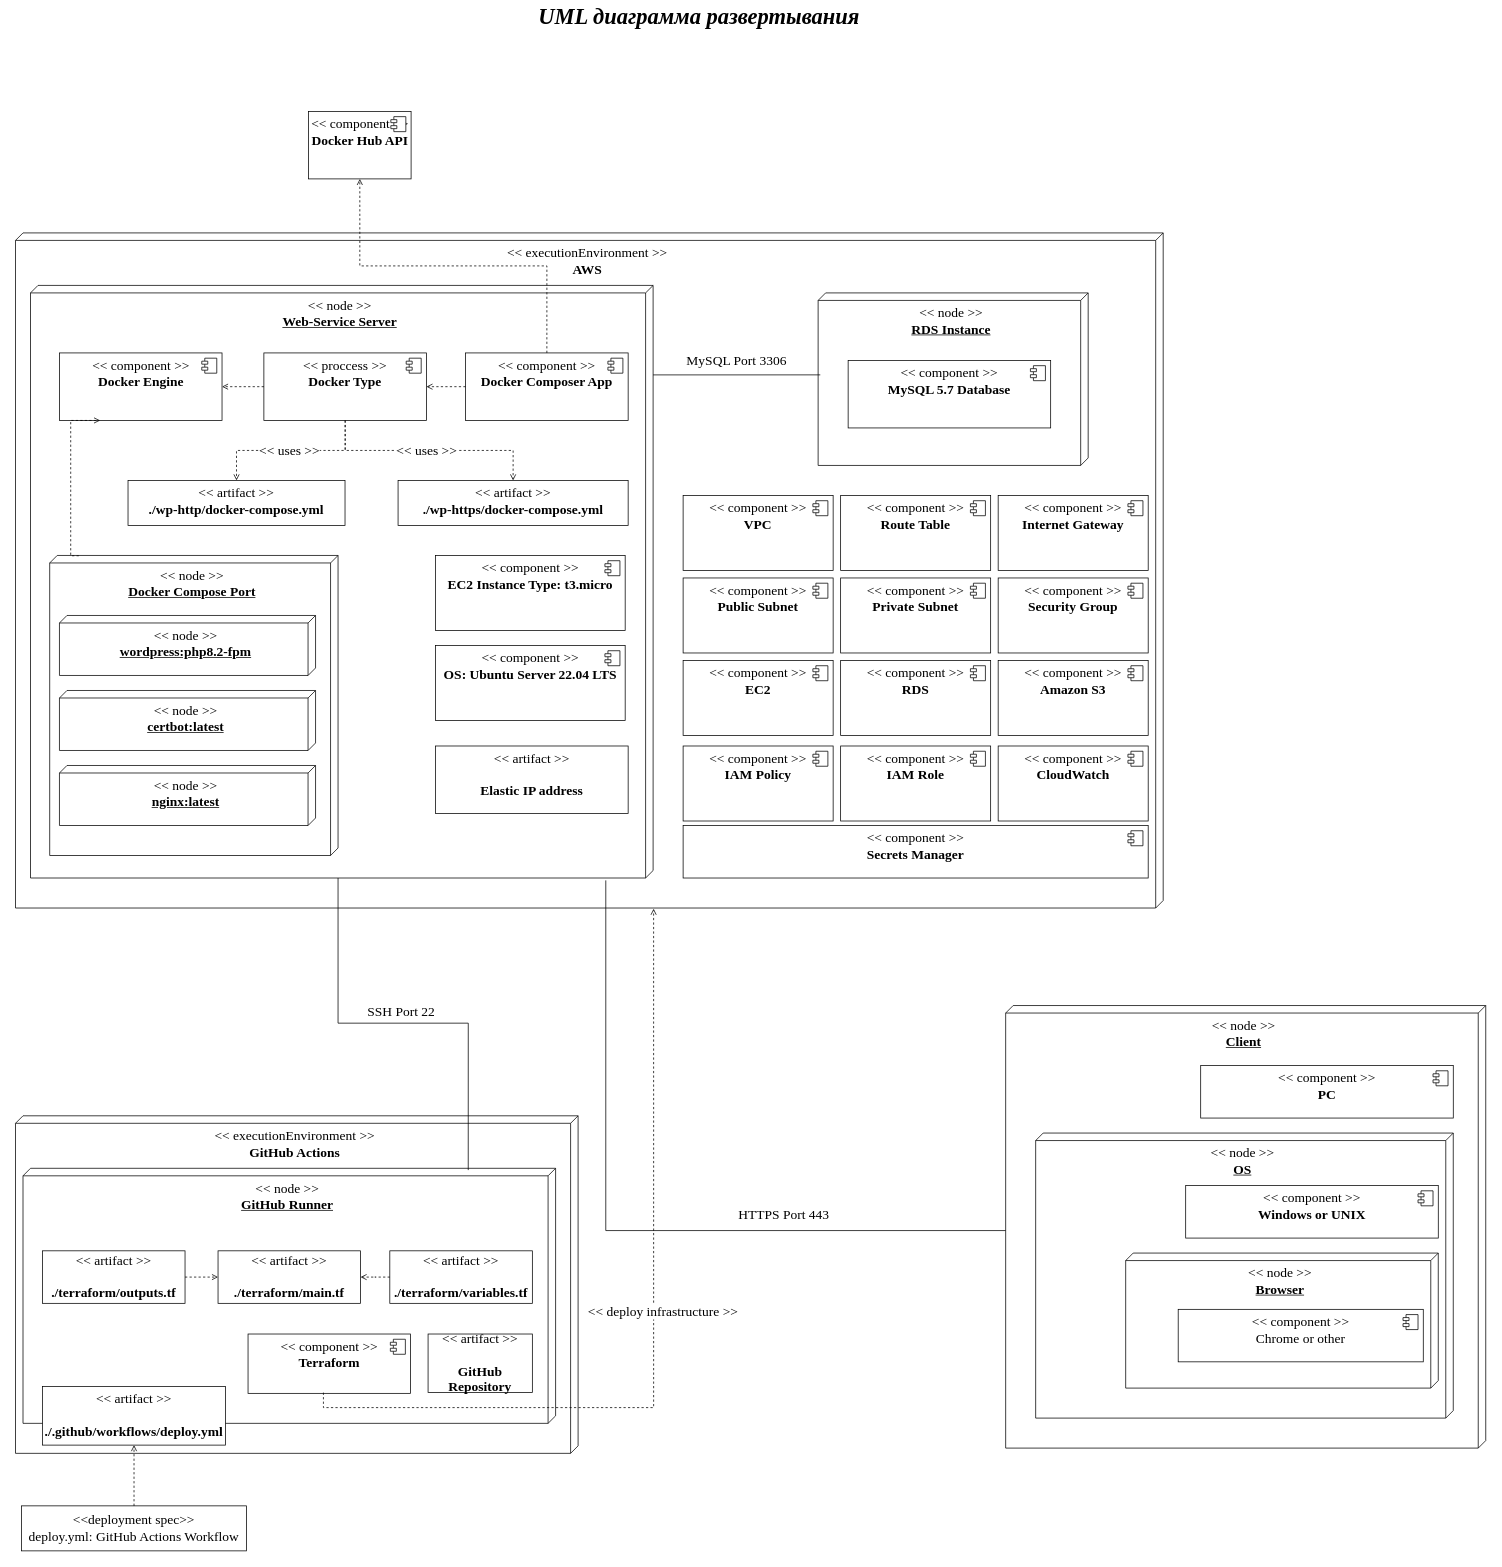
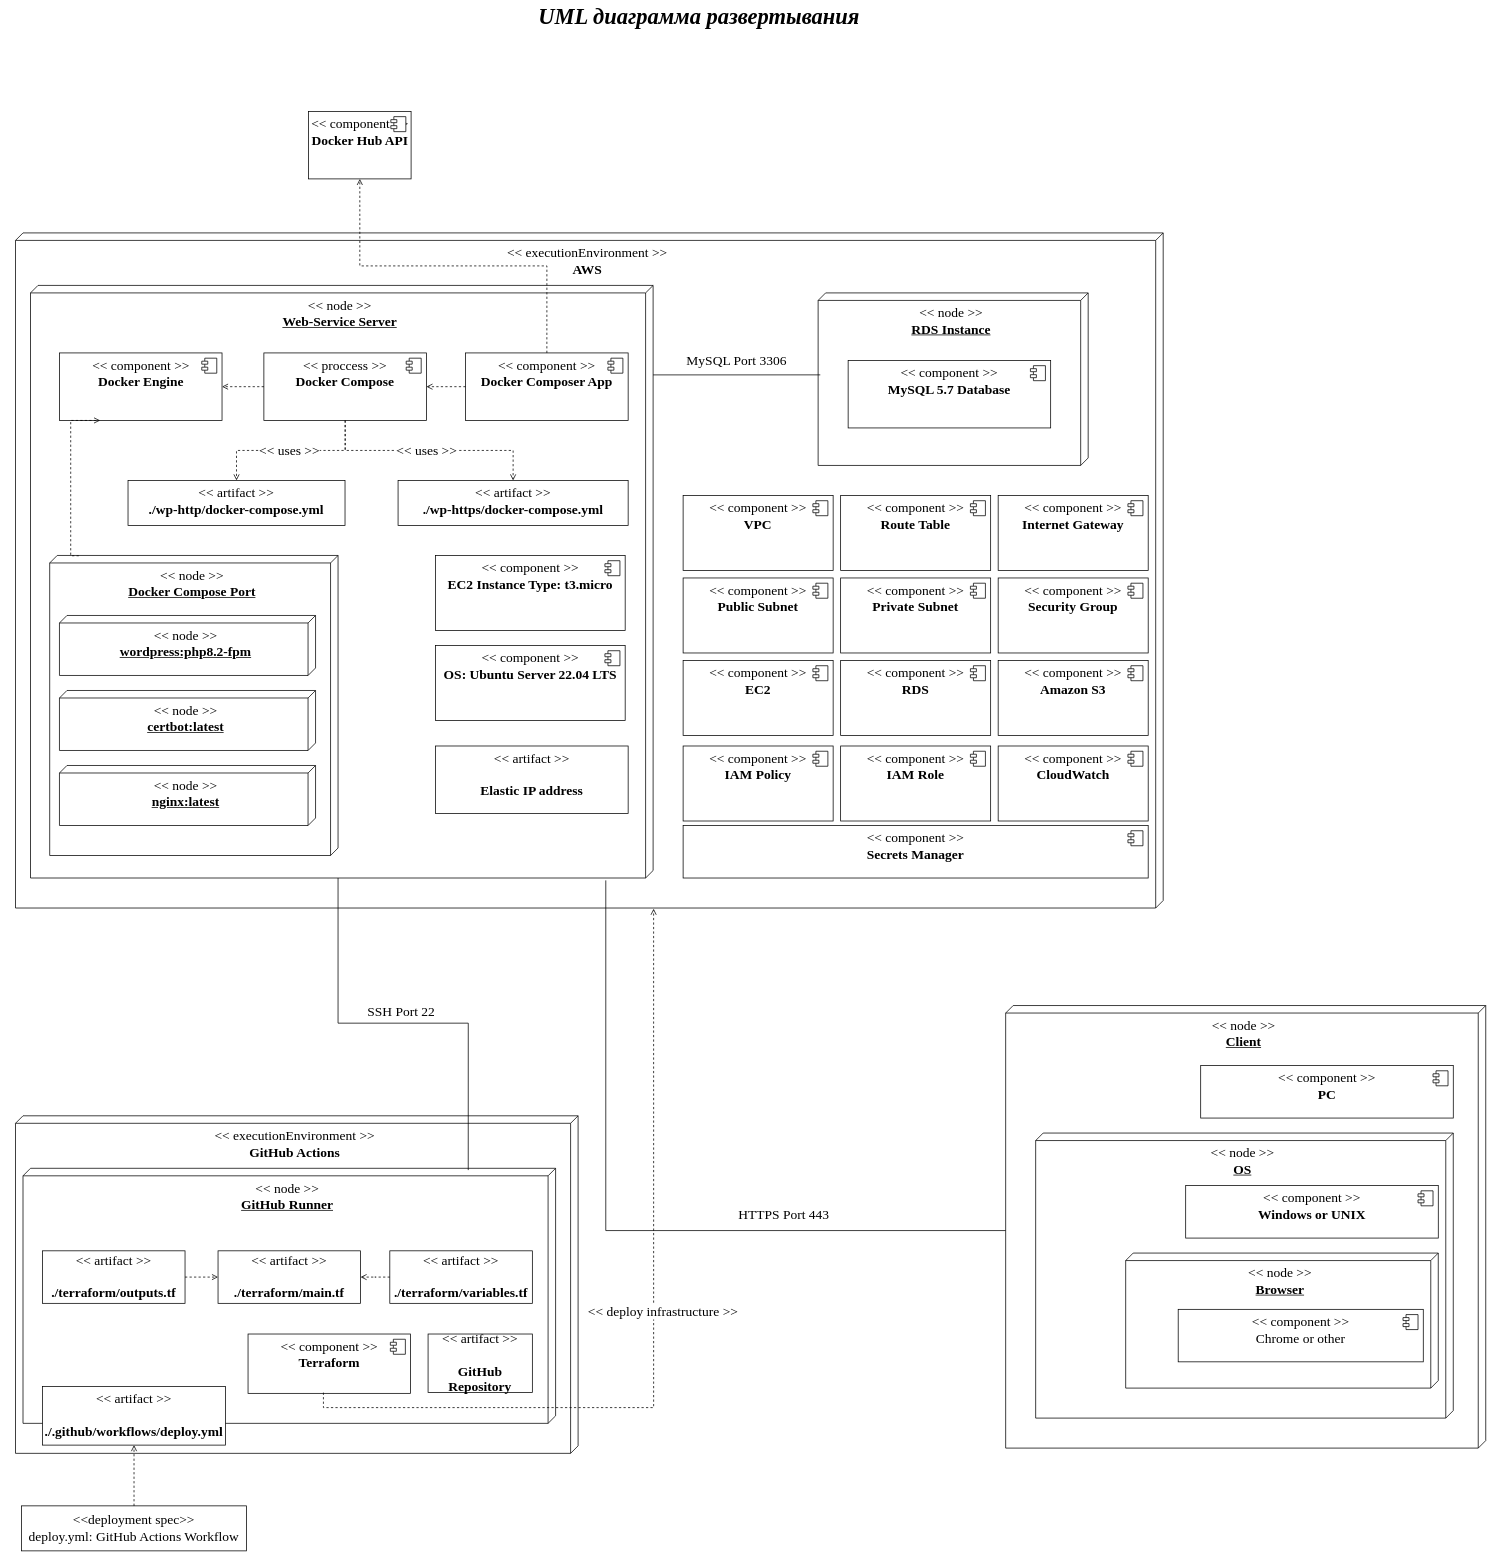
node "<< proccess >> Docker Type": label "<< proccess >> Docker Type" -> "<< proccess >> Docker Compose"
